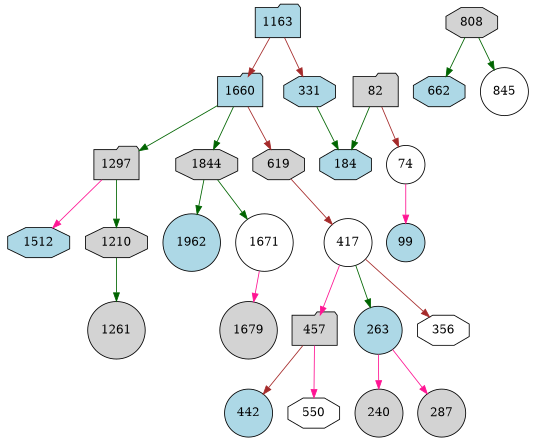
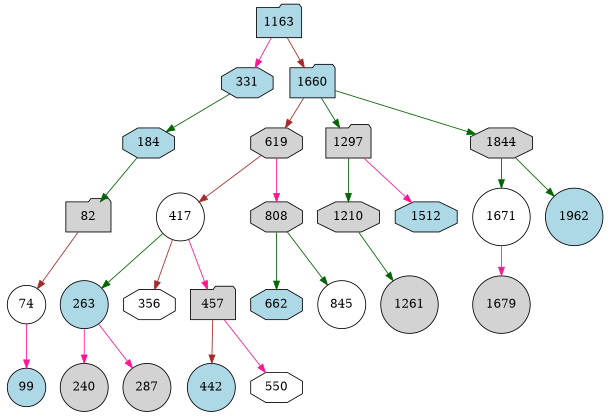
edge "1163" -> "331": color brown -> deeppink
edge "82" -> "184": reversed
edge "619" -> "808": added
